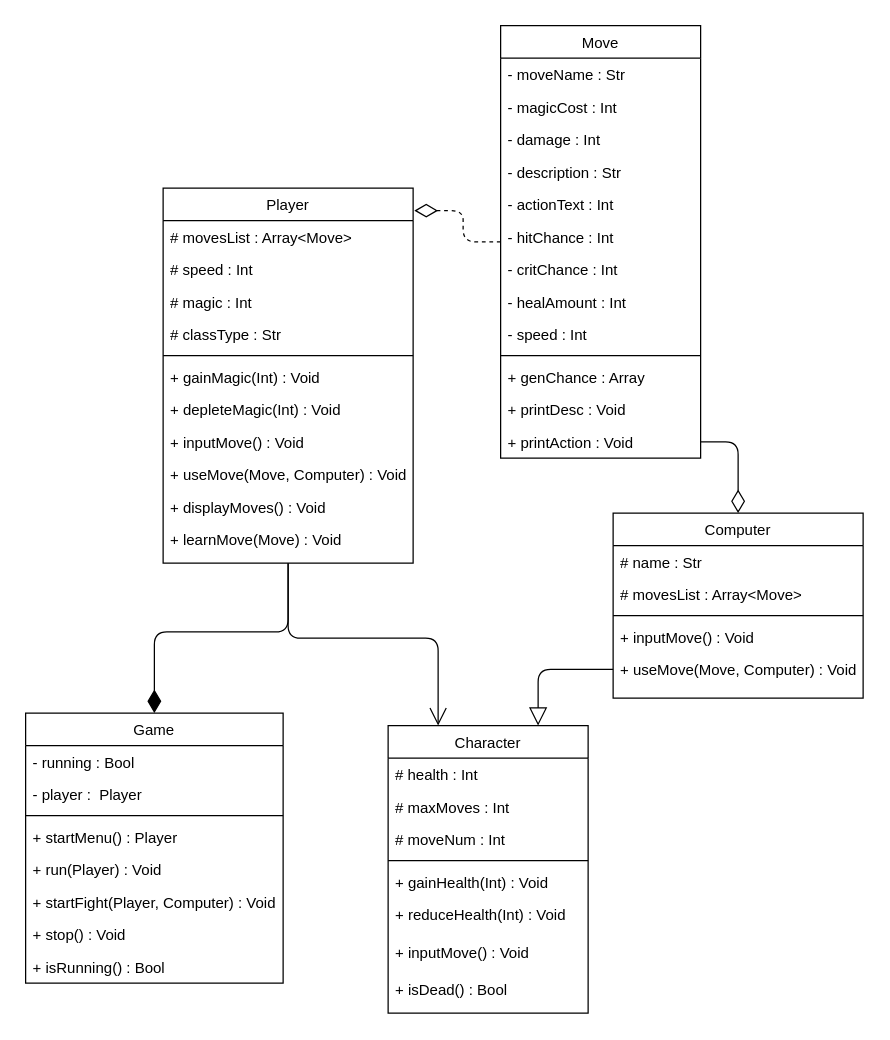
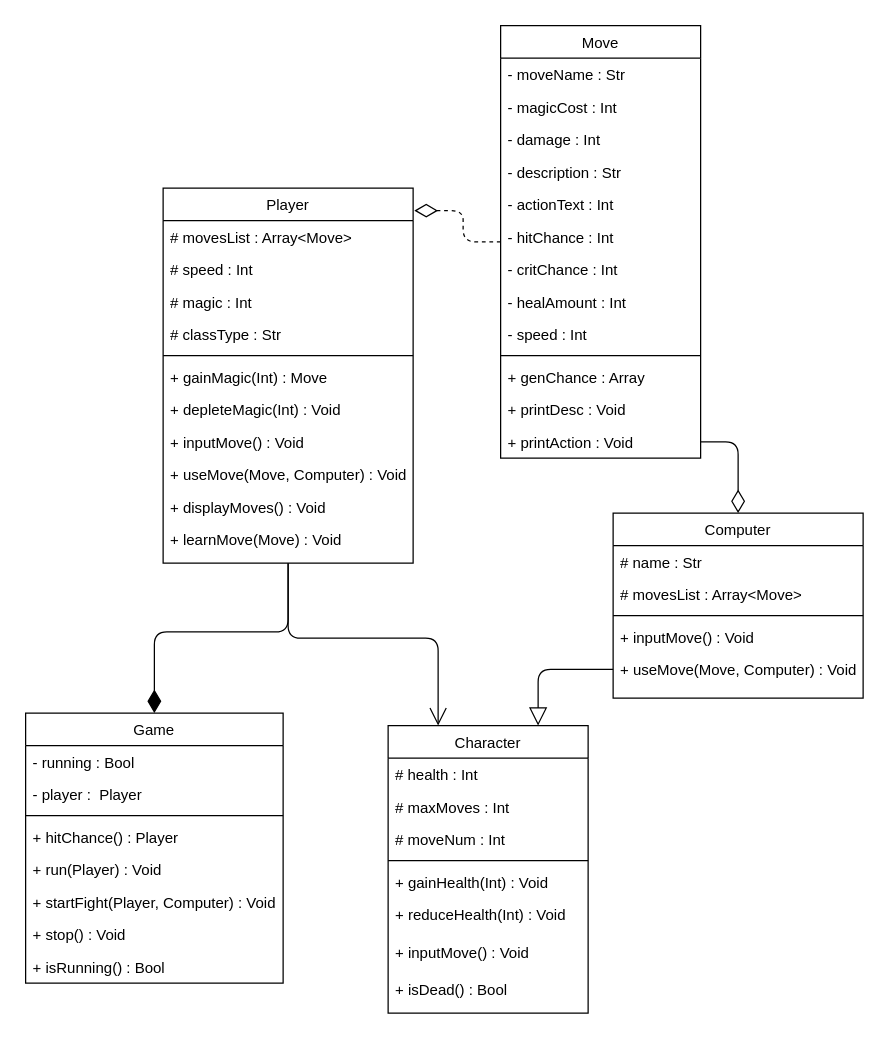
node "+ gainMagic(Int) : Void": label "+ gainMagic(Int) : Void" -> "+ gainMagic(Int) : Move"
node "+ startMenu() : Player": label "+ startMenu() : Player" -> "+ hitChance() : Player"
